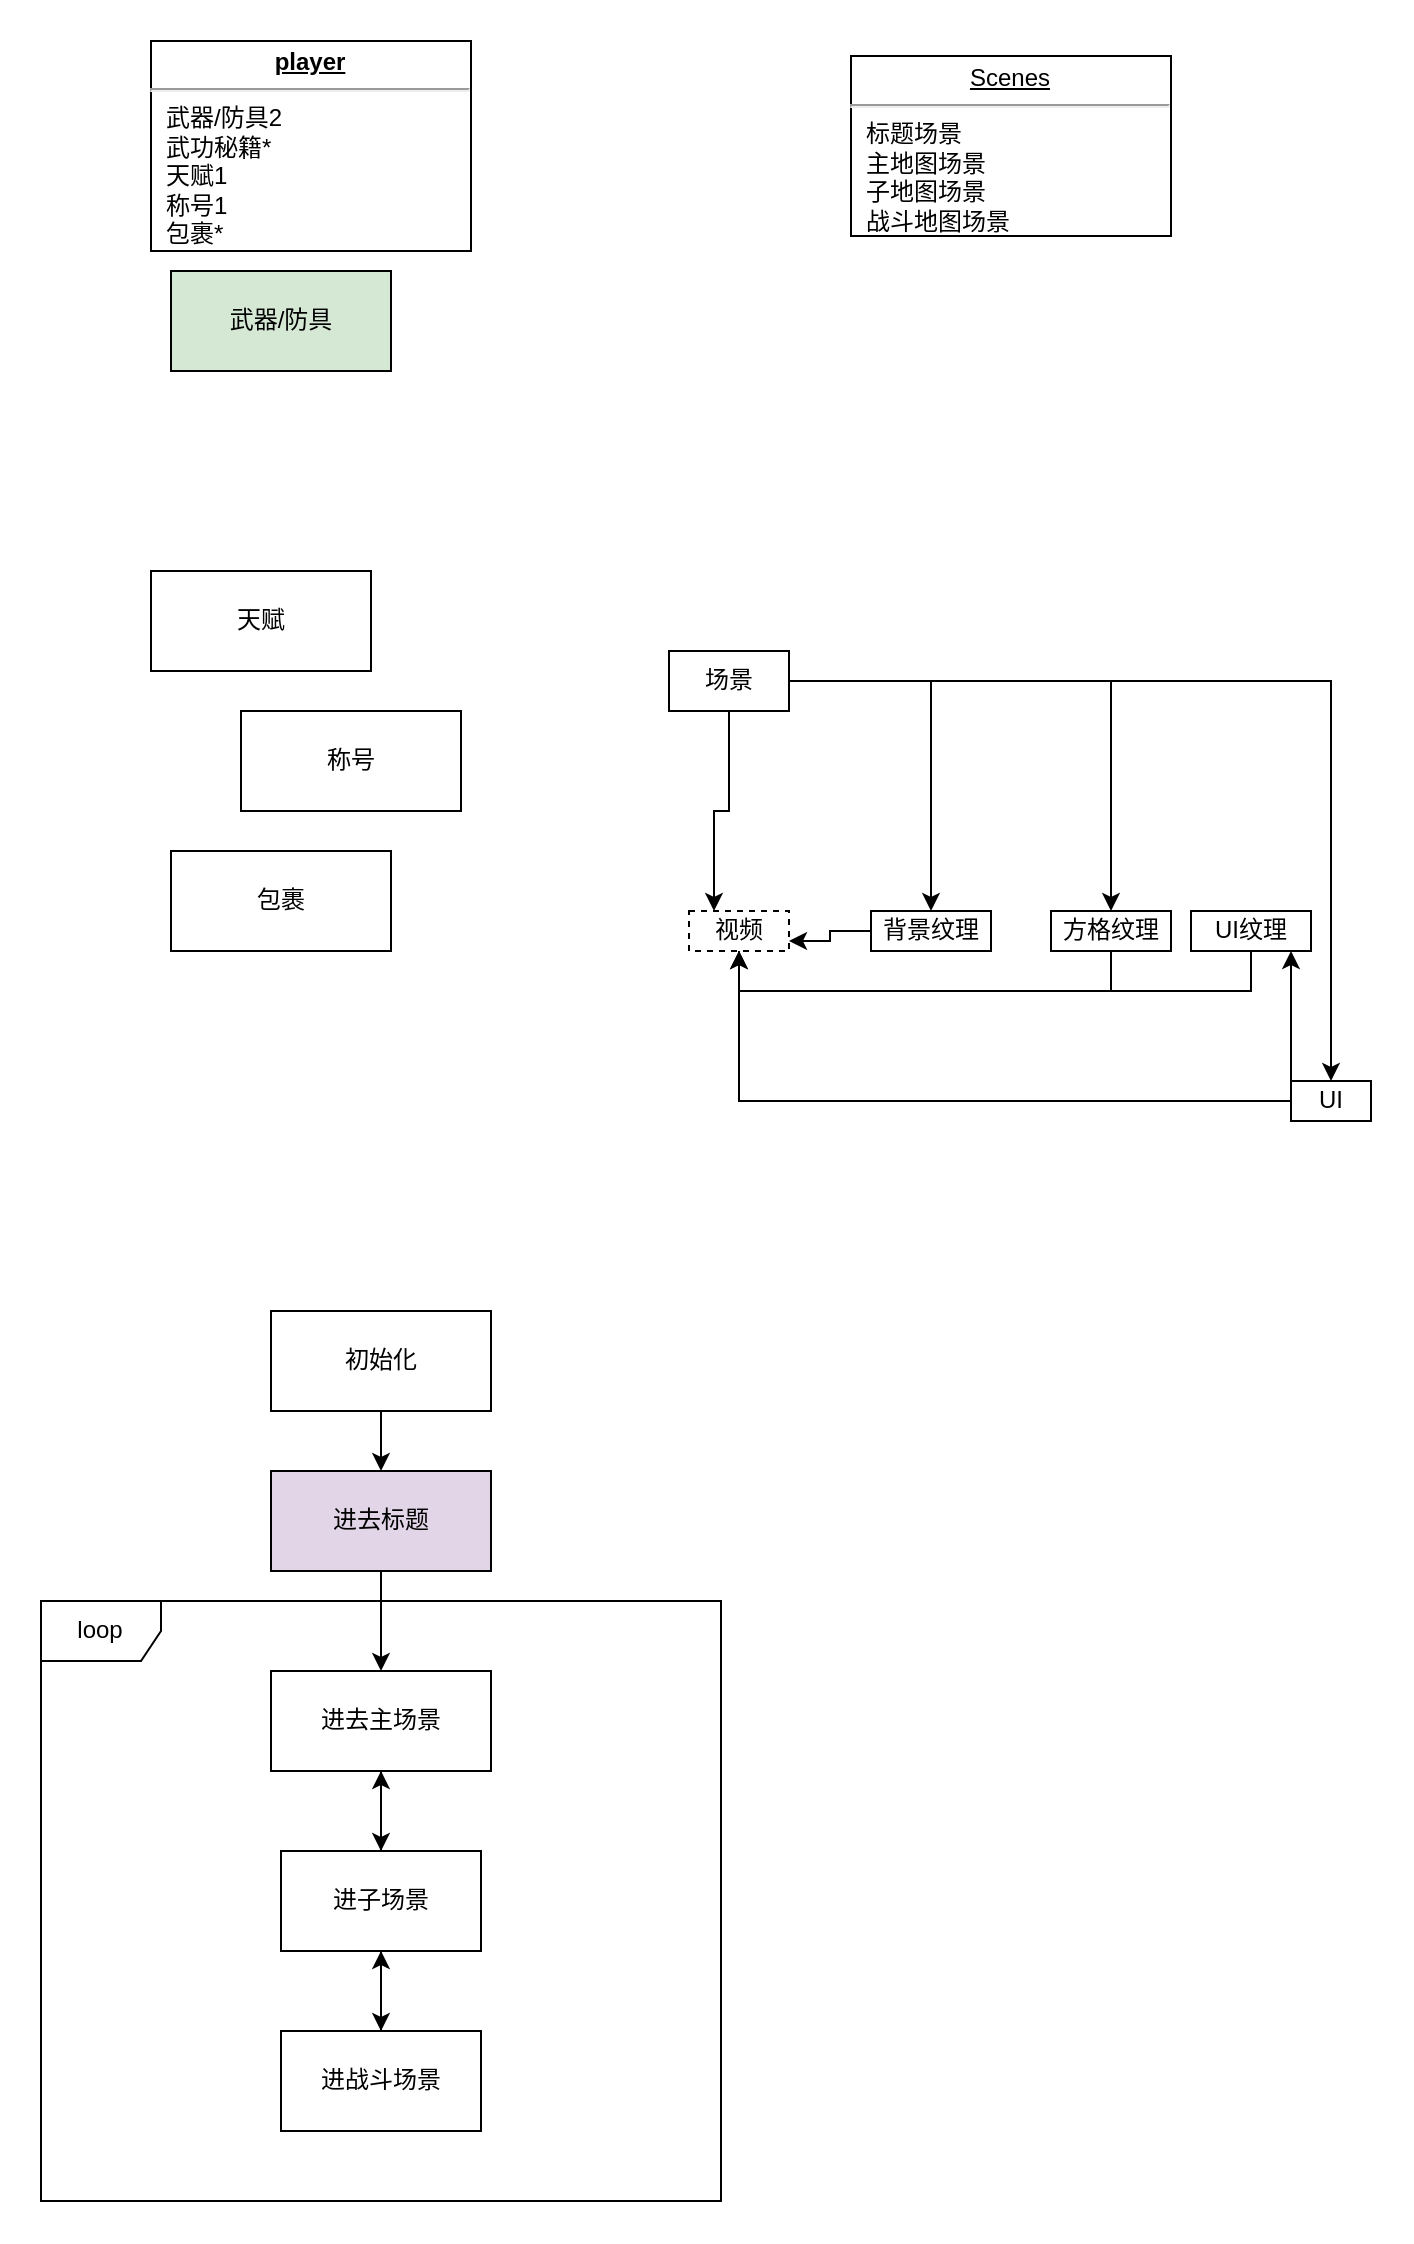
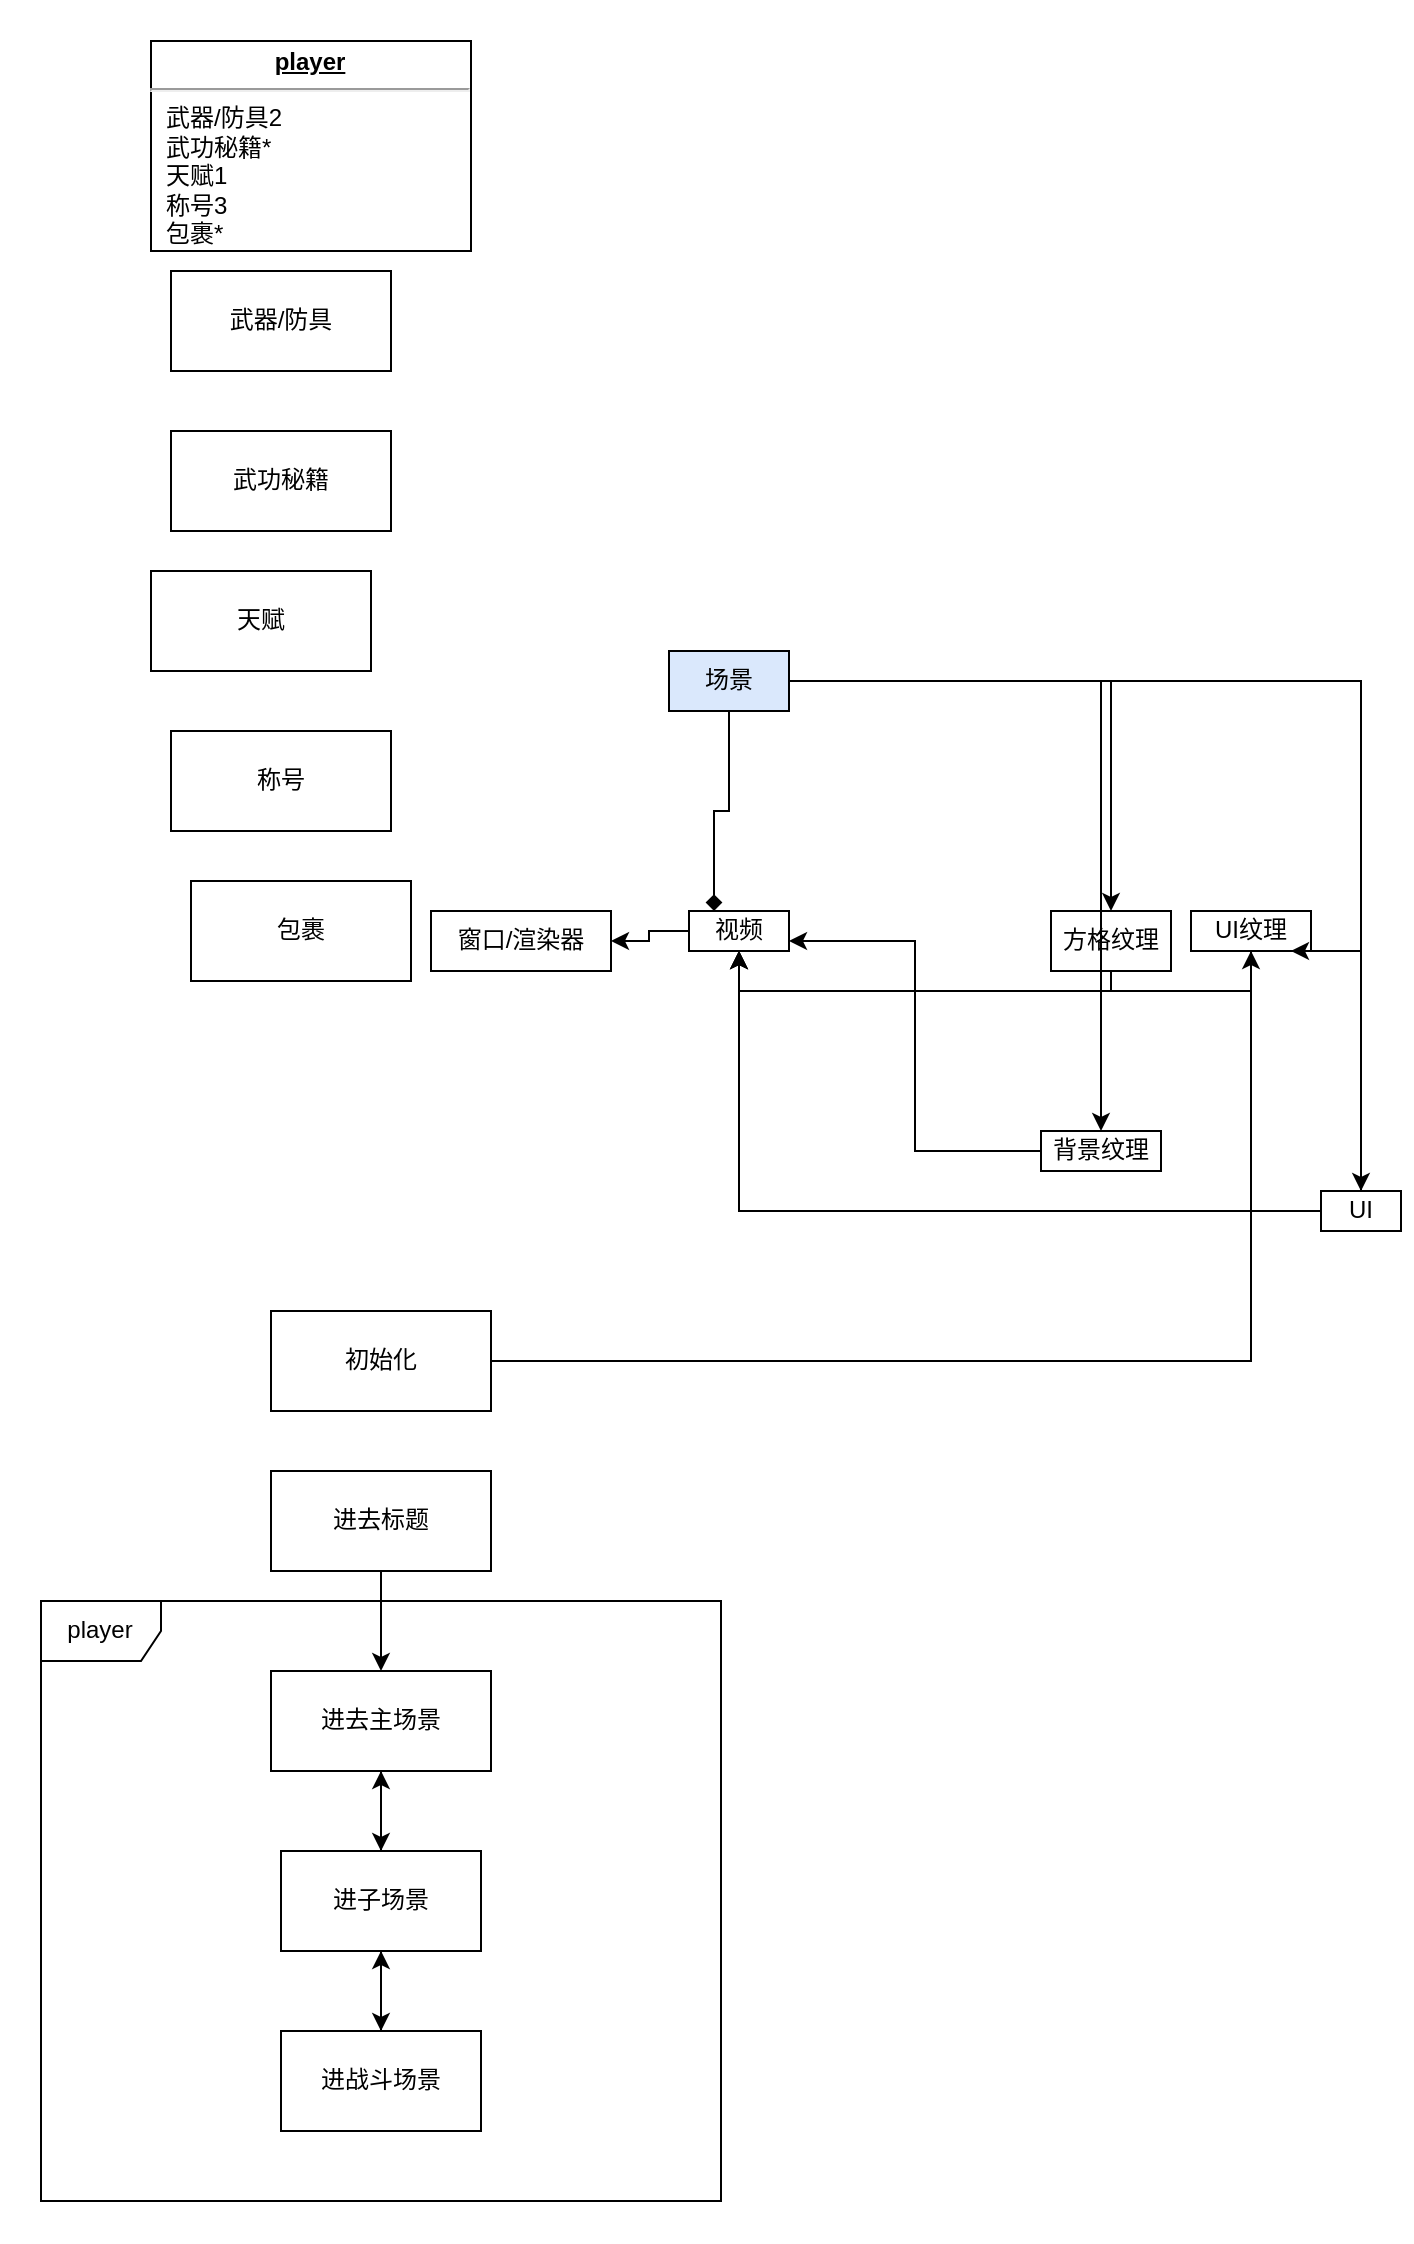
node "player 武器/防具2 武功秘籍* 天赋1 称号1 包裹*": label "player 武器/防具2 武功秘籍* 天赋1 称号1 包裹*" -> "player 武器/防具2 武功秘籍* 天赋1 称号3 包裹*"
node "Scenes 标题场景 主地图场景 子地图场景 战斗地图场景": removed
node "武器/防具": fillcolor #d5e8d4 -> #ffffff
node "武功秘籍": added
node "场景": fillcolor #ffffff -> #dae8fc
node "称号": moved (351, 761) -> (281, 781)
edge "场景" -> "视频": arrowhead classic -> diamond
node "包裹": moved (281, 901) -> (301, 931)
edge "视频" -> "窗口/渲染器": added
node "视频": style dashed -> solid
node "背景纹理": moved (931, 931) -> (1101, 1151)
node "方格纹理": size 120x40 -> 120x60
node "窗口/渲染器": added
edge "视频" -- "UI纹理": arrowhead none -> classic
node "UI": moved (1331, 1101) -> (1361, 1211)
edge "初始化" -> "进去标题": now "初始化" -> "UI纹理"
node "进去标题": fillcolor #e1d5e7 -> #ffffff
node "loop": label "loop" -> "player"
